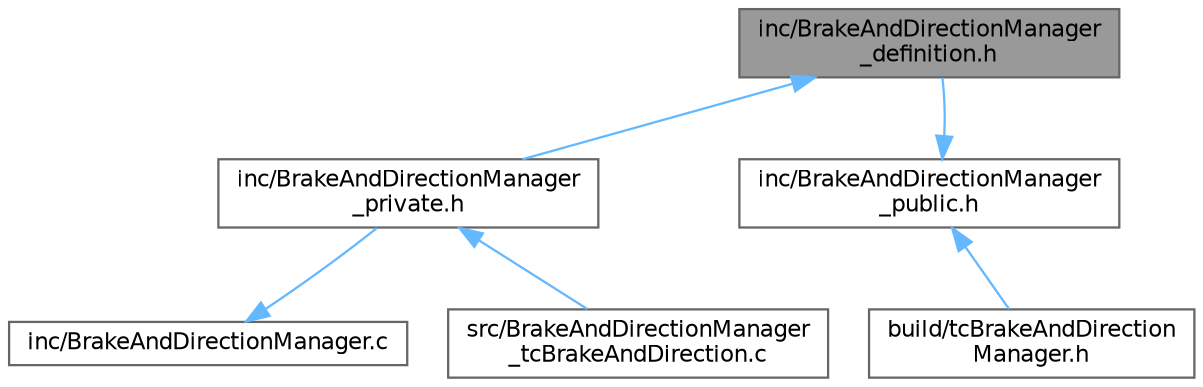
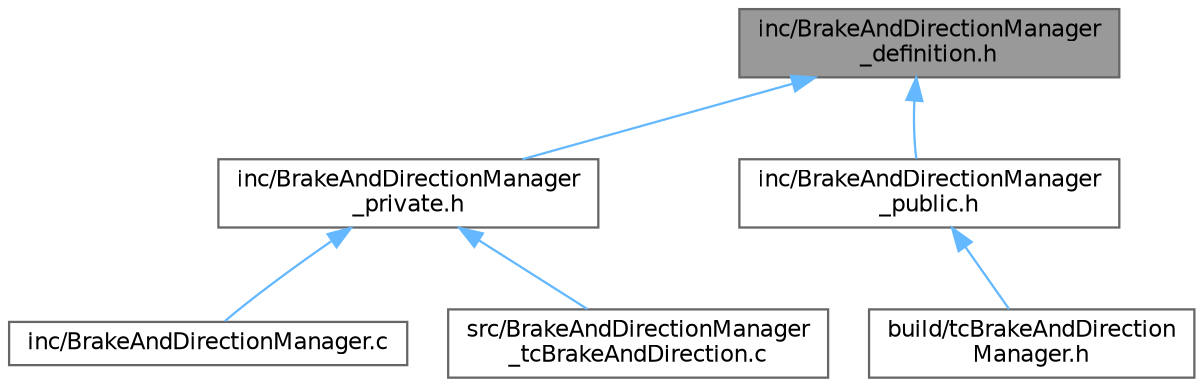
edge "inc/BrakeAndDirectionManager _definition.h" -> "inc/BrakeAndDirectionManager _public.h": reversed
edge "inc/BrakeAndDirectionManager _private.h" -> "inc/BrakeAndDirectionManager.c": reversed
